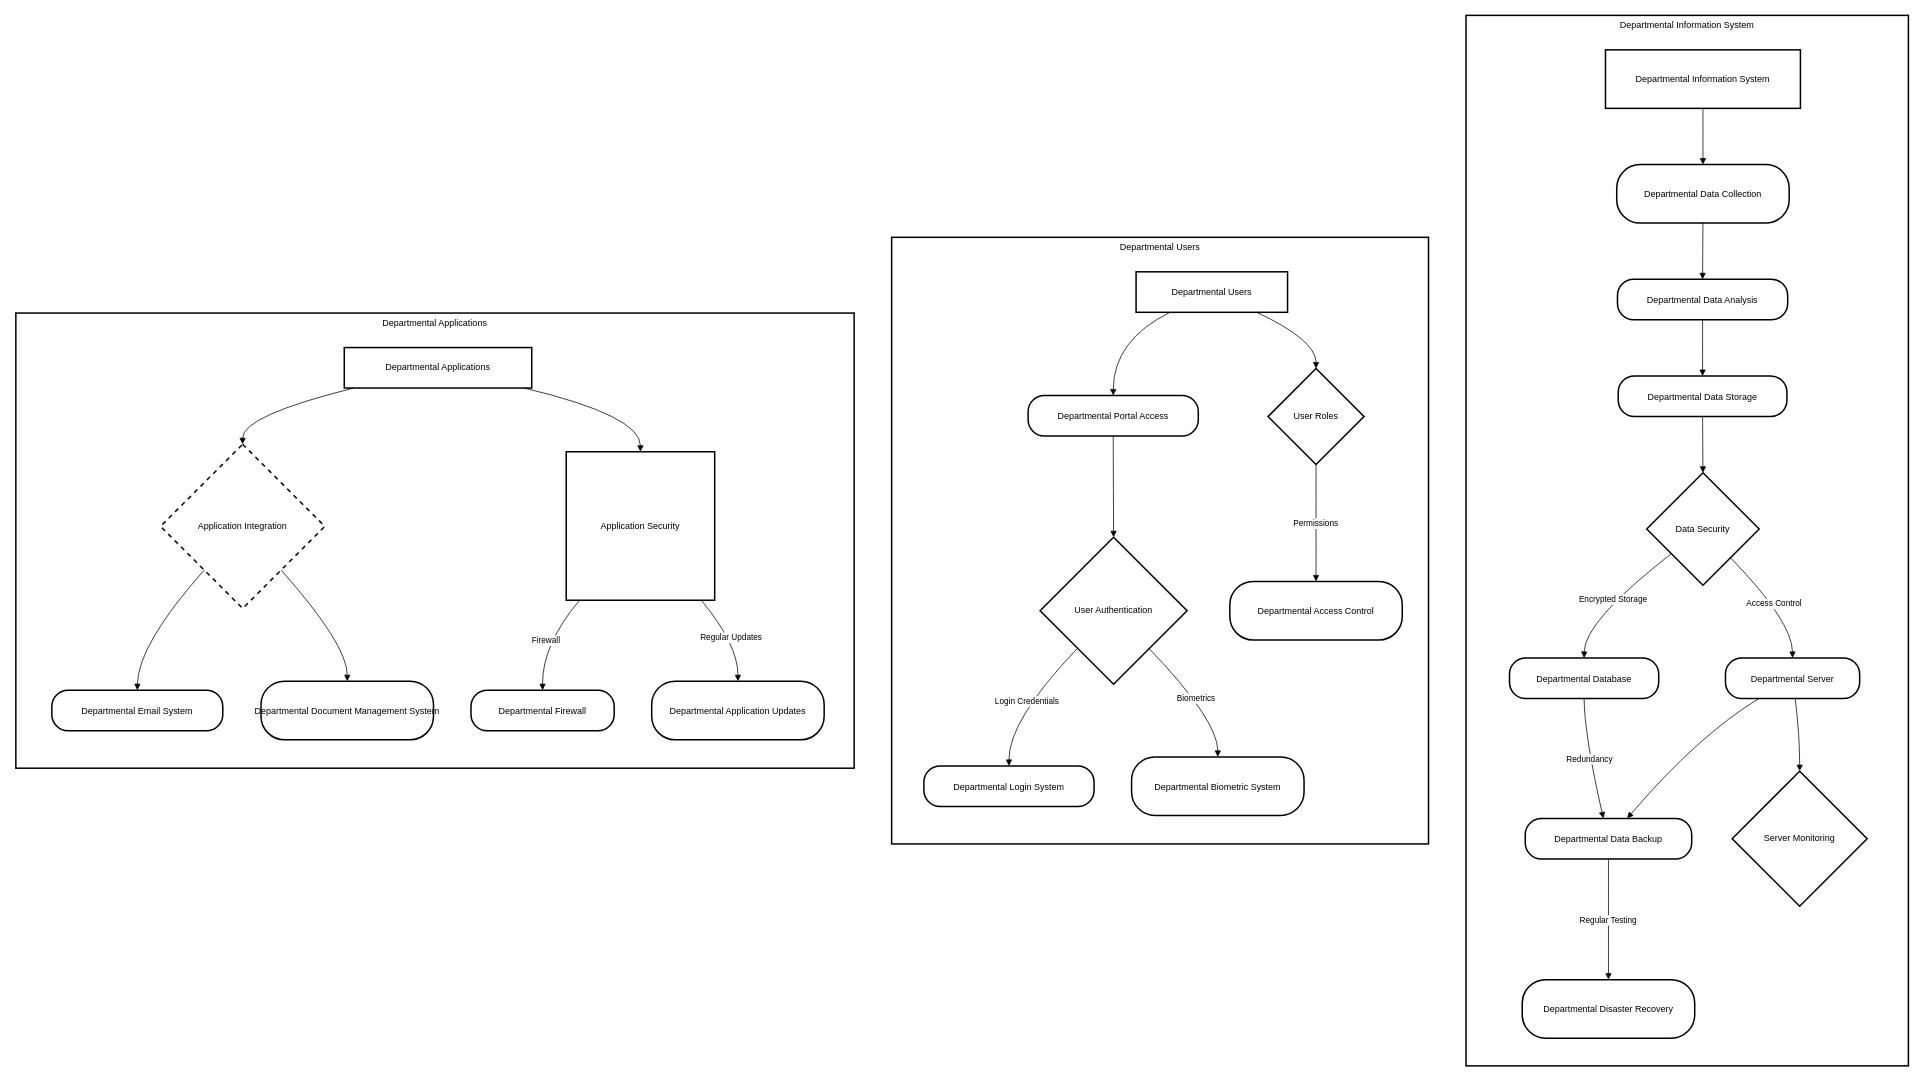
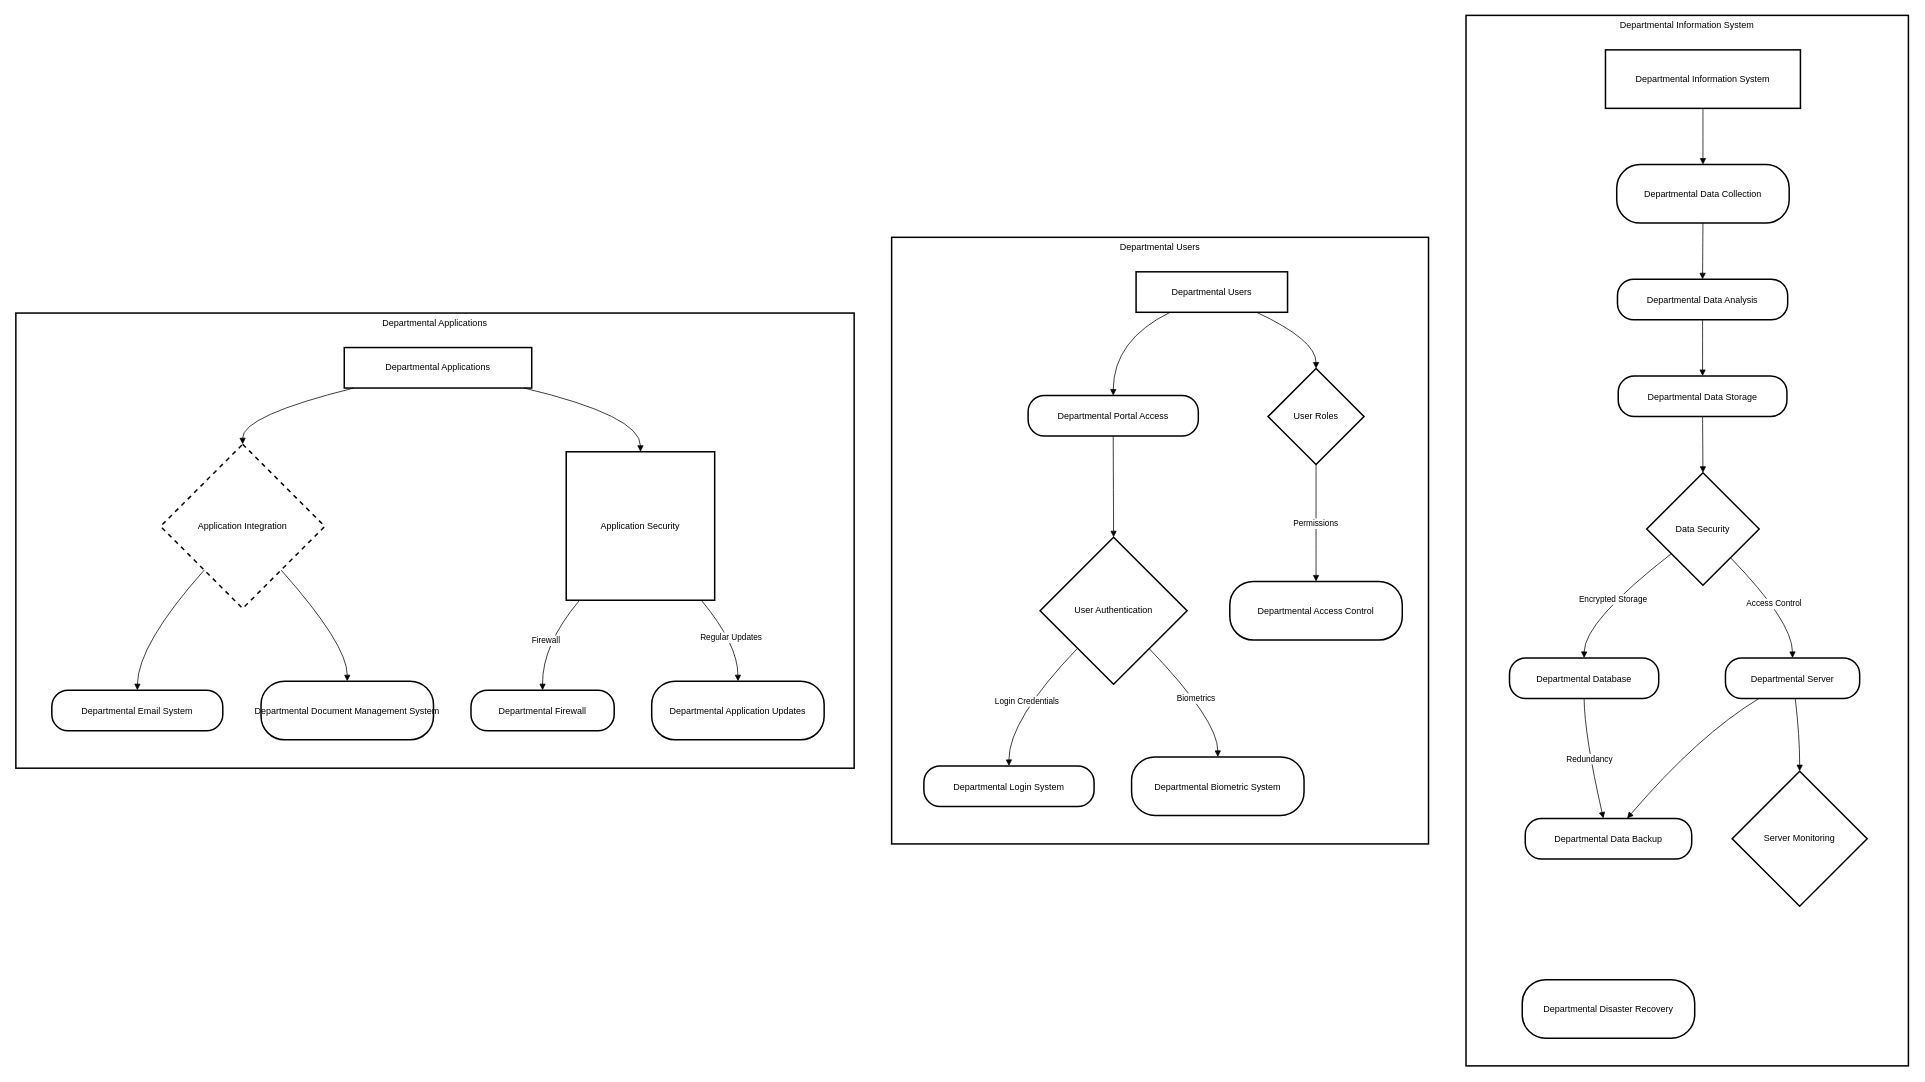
edge "Departmental Data Backup" -> "Departmental Disaster Recovery": removed, label "Regular Testing"
